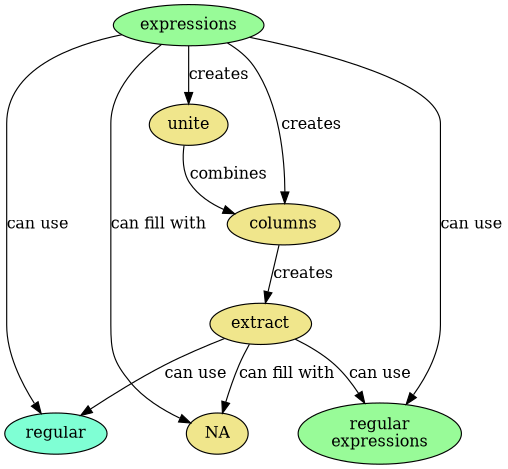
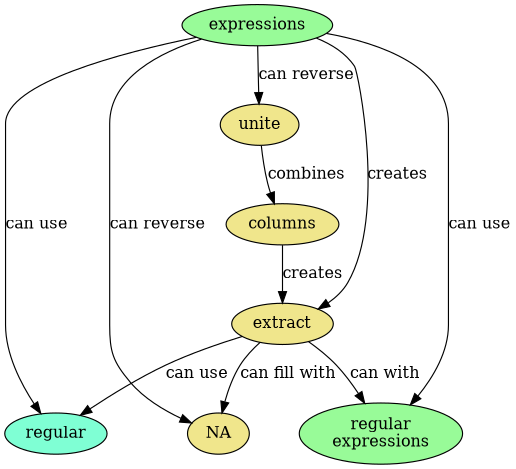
edge "expressions" -> "unite": label "creates" -> "can reverse"
edge "expressions" -> "columns": now "expressions" -> "extract"
edge "expressions" -> "NA": label "can fill with" -> "can reverse"
edge "extract" -> "regular expressions": label "can use" -> "can with"
